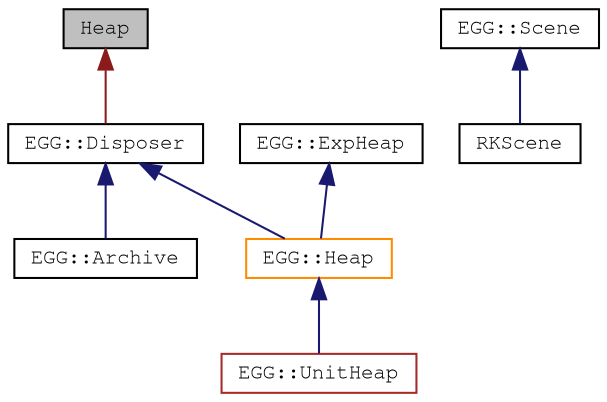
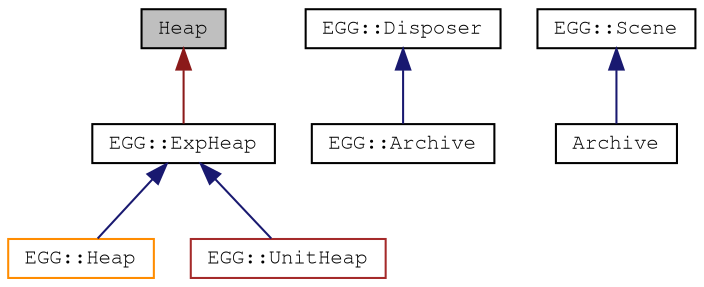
edge "EGG::Disposer" -> "Heap": now "EGG::ExpHeap" -> "Heap"
node "RKScene": label "RKScene" -> "Archive"
edge "EGG::Heap" -> "EGG::Disposer": removed
edge "EGG::UnitHeap" -> "EGG::Heap": now "EGG::UnitHeap" -> "EGG::ExpHeap"
